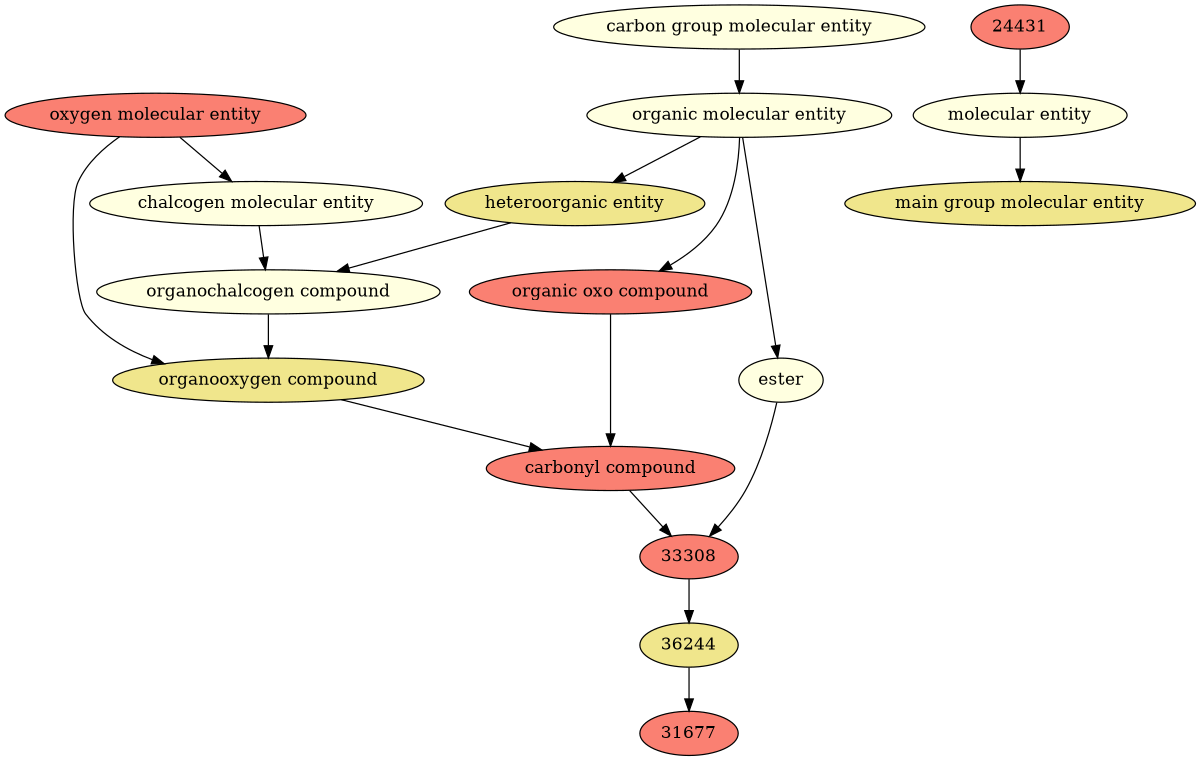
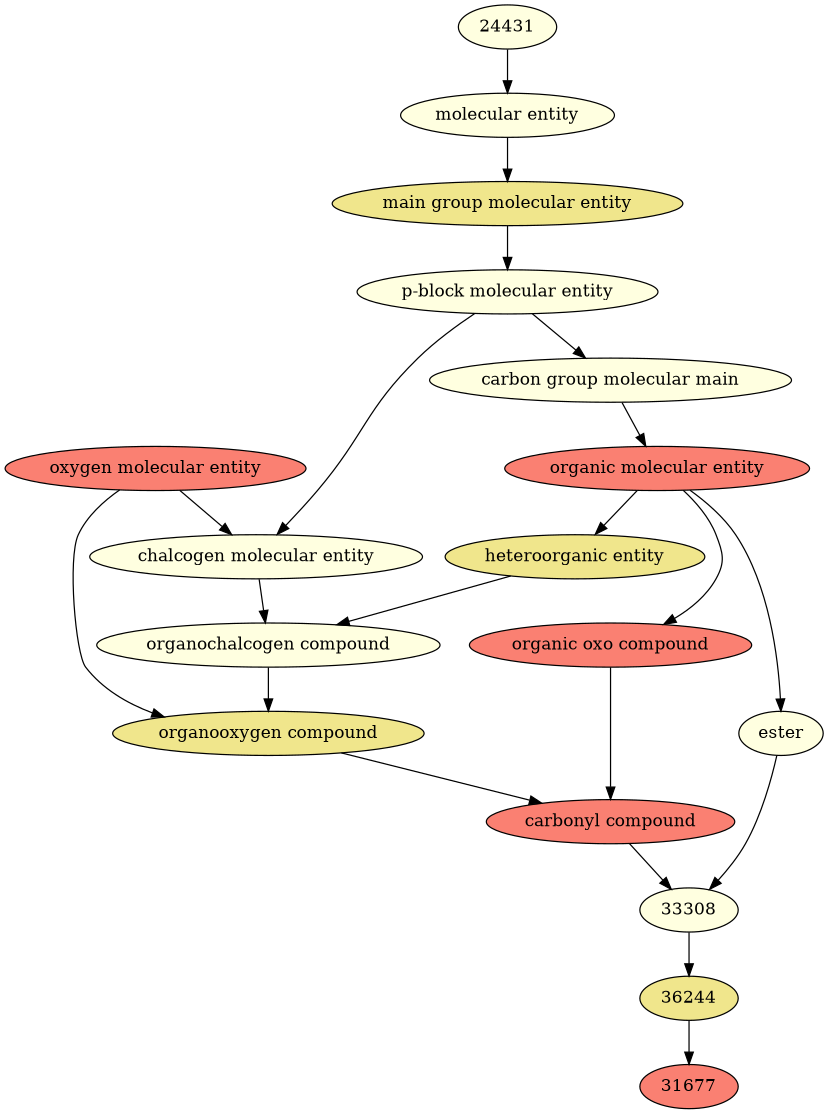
node "carbon group molecular entity": label "carbon group molecular entity" -> "carbon group molecular main"
node "24431": fillcolor salmon -> lightyellow
node "organic molecular entity": fillcolor lightyellow -> salmon
node "p-block molecular entity": added
node "33308": fillcolor salmon -> lightyellow
